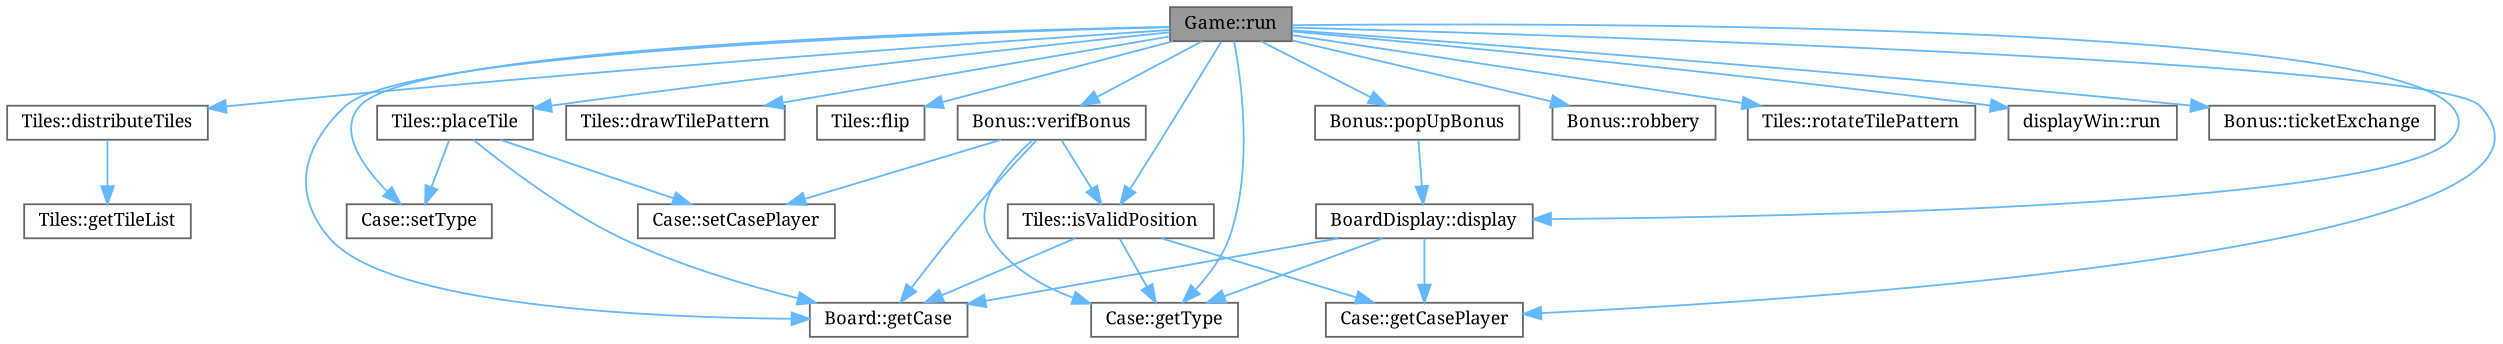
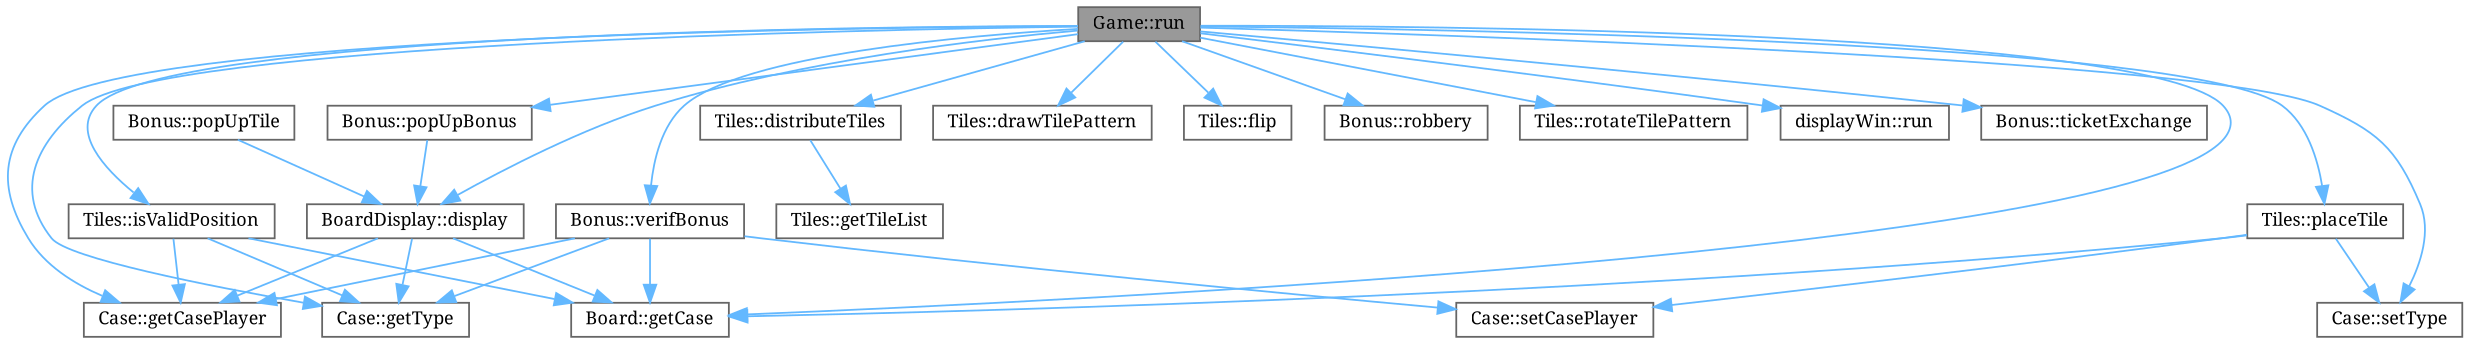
node "Bonus::popUpTile": added
edge "Bonus::verifBonus" -> "Tiles::isValidPosition": now "Bonus::verifBonus" -> "Case::getCasePlayer"
